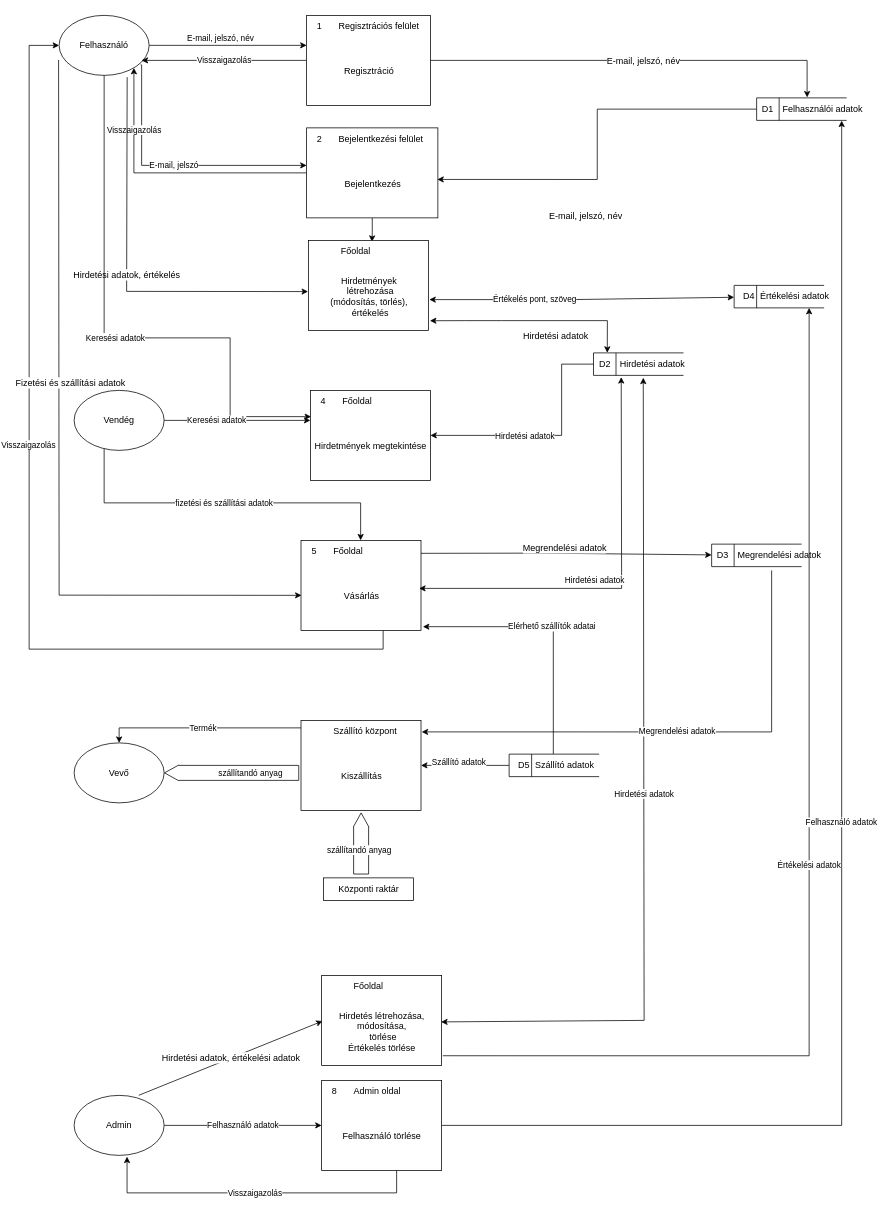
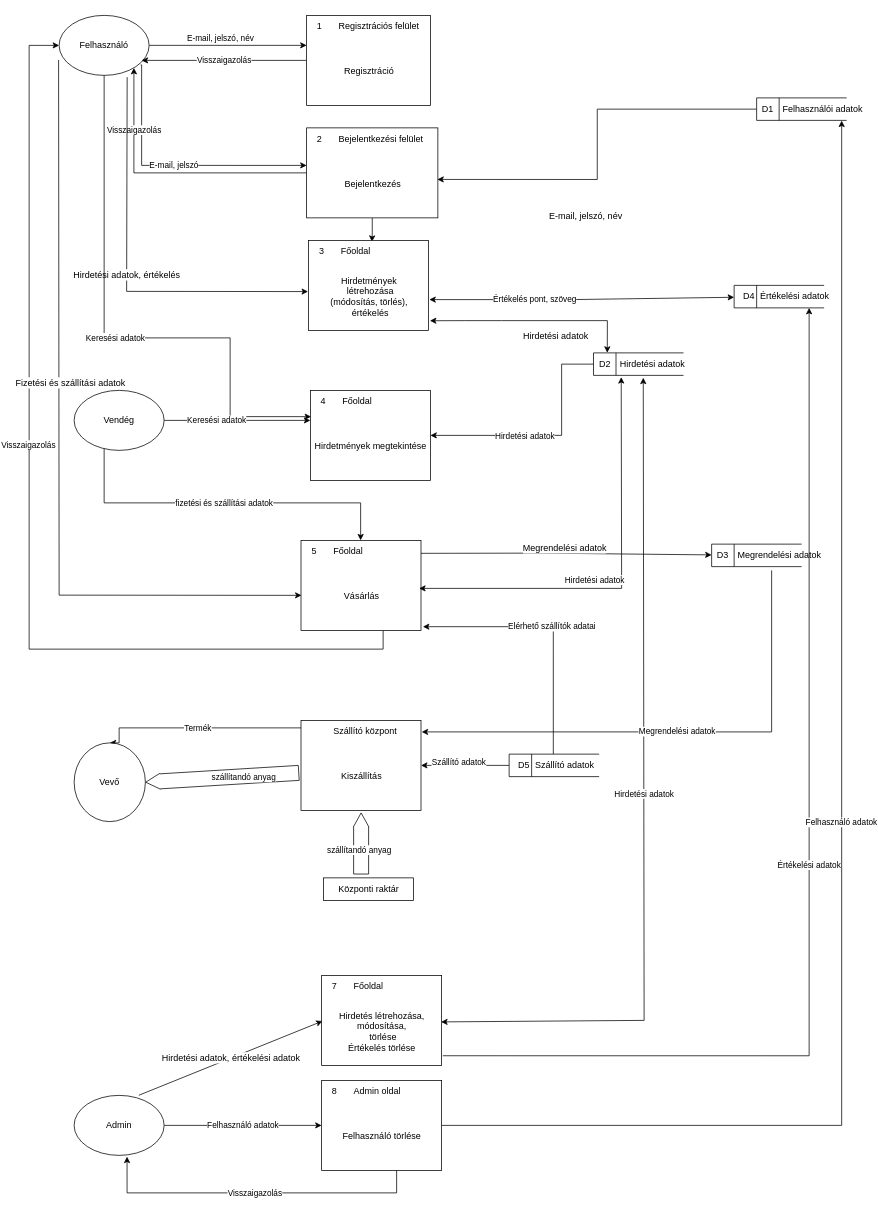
edge "Regisztráció" -> "Felhasználói adatok": removed, label "E-mail, jelszó, név"
node "3": added
node "Vevő": size 90x60 -> 71x79
node "7": added
